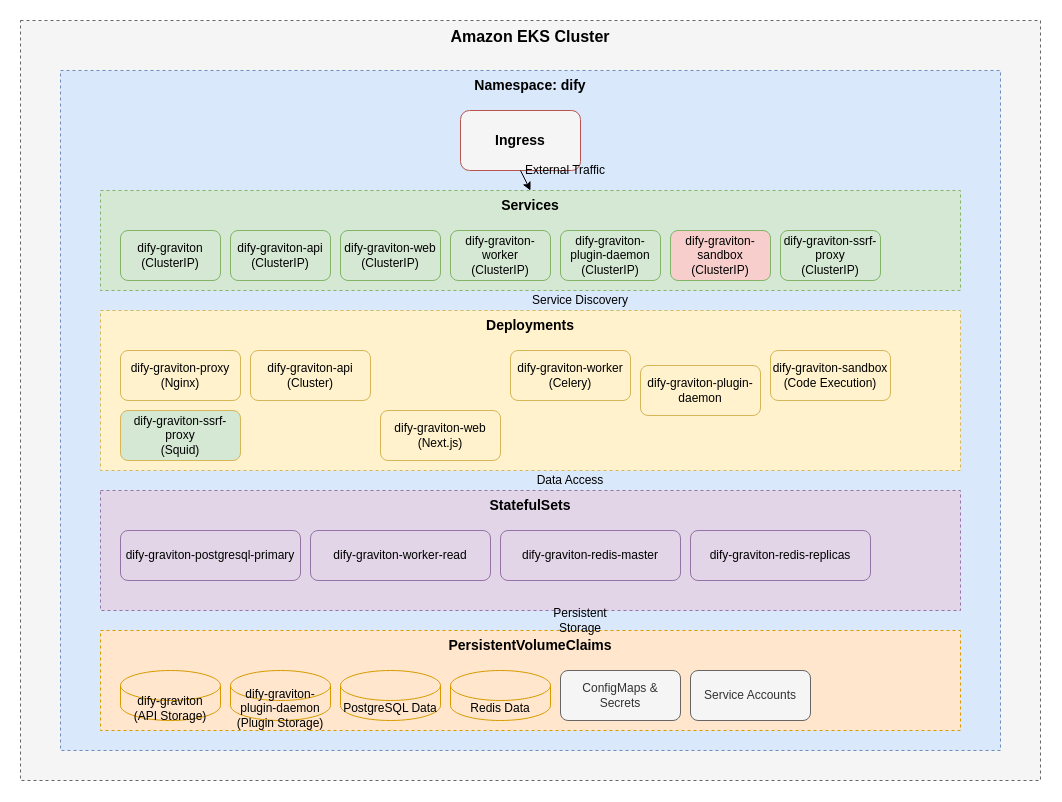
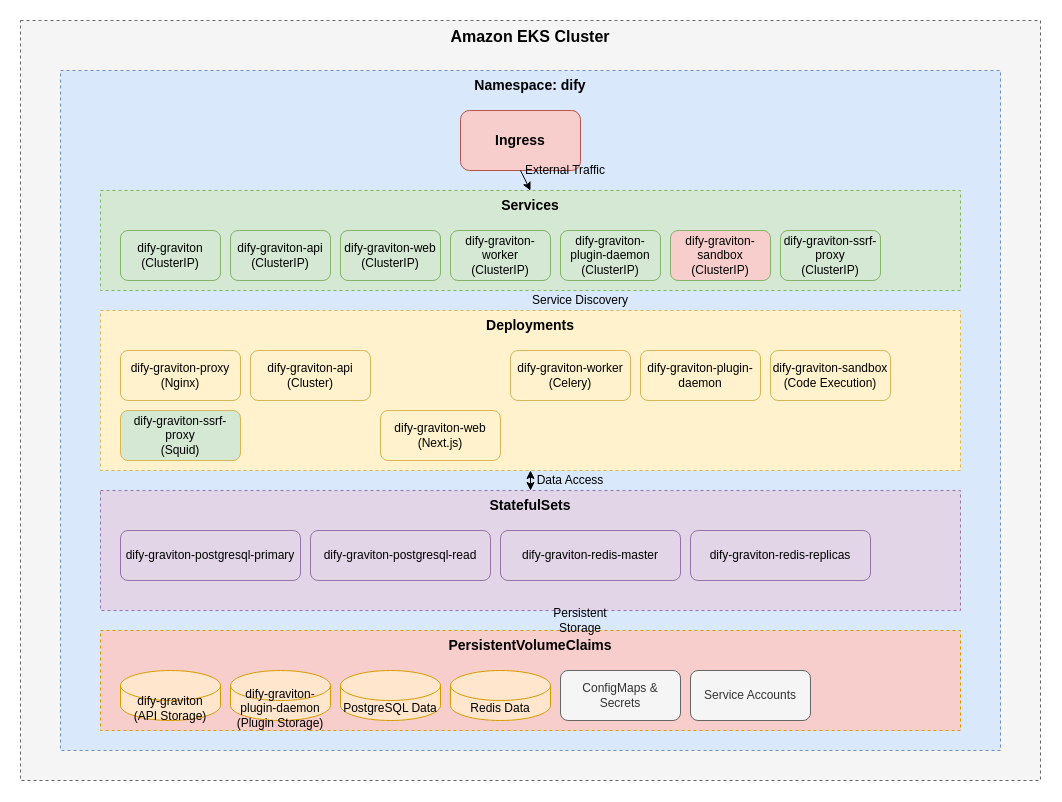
node "Ingress": fillcolor #f5f5f5 -> #f8cecc
node "dify-graviton-plugin-daemon": moved (701, 391) -> (701, 376)
edge "Deployments" -- "StatefulSets": added
node "dify-graviton-worker-read": label "dify-graviton-worker-read" -> "dify-graviton-postgresql-read"
node "PersistentVolumeClaims": fillcolor #ffe6cc -> #f8cecc
